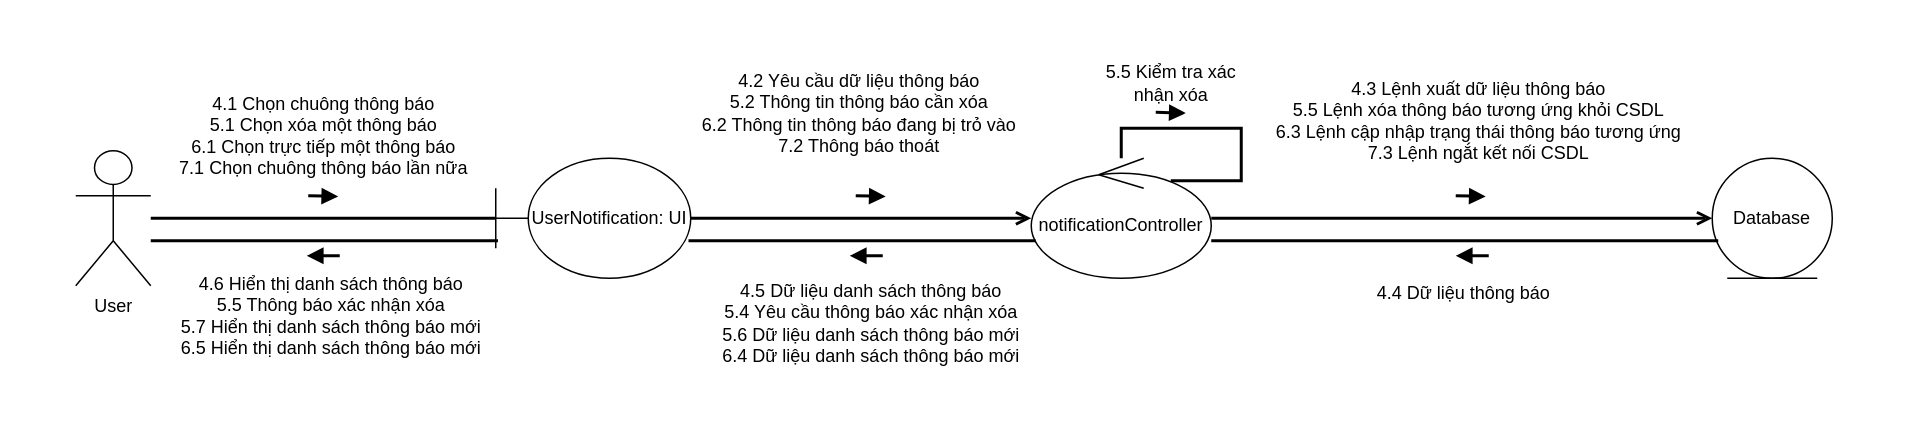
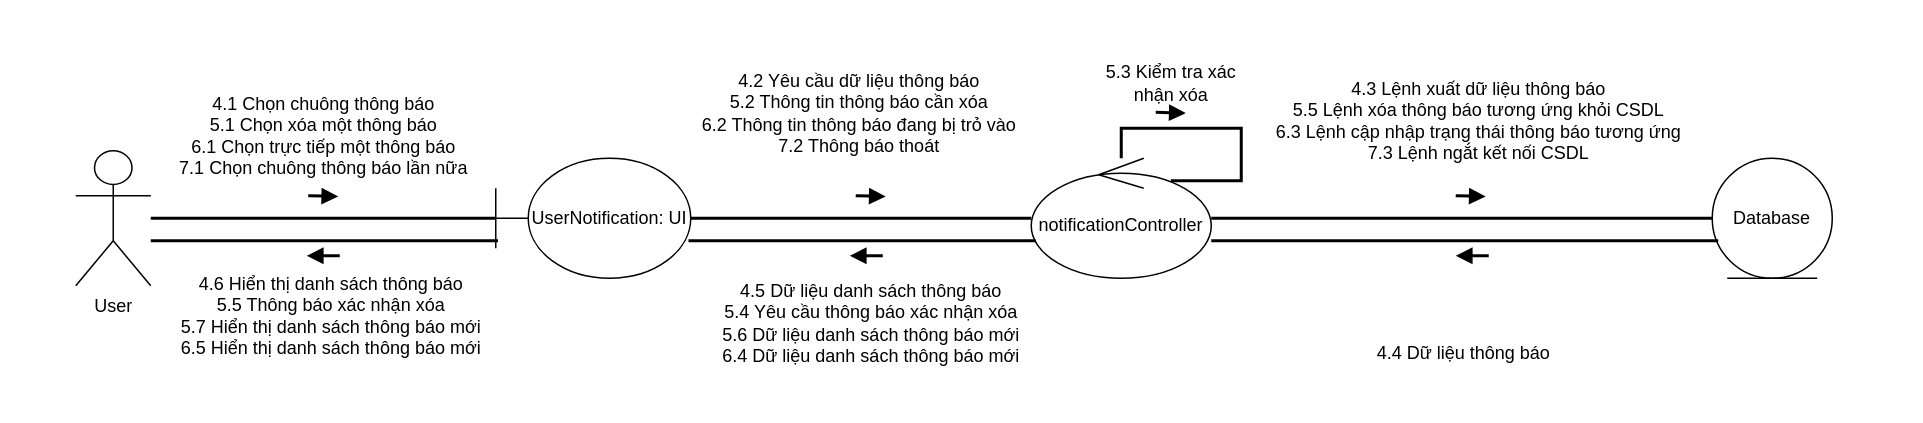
node "5.5 Kiểm tra xác nhận xóa": label "5.5 Kiểm tra xác nhận xóa" -> "5.3 Kiểm tra xác nhận xóa"
edge "UserNotification: UI" -> "notificationController": arrowhead open -> none
edge "notificationController" -> "Database": arrowhead open -> none
node "4.4 Dữ liệu thông báo": moved (1463, 293) -> (1463, 353)
